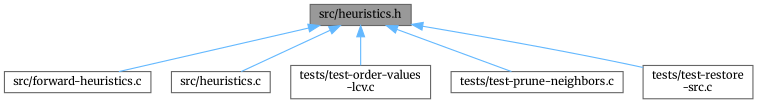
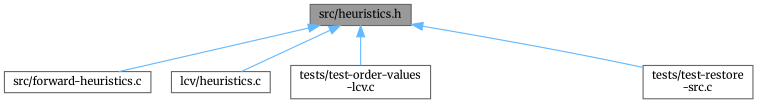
node "src/heuristics.c": label "src/heuristics.c" -> "lcv/heuristics.c"
node "tests/test-prune-neighbors.c": removed
